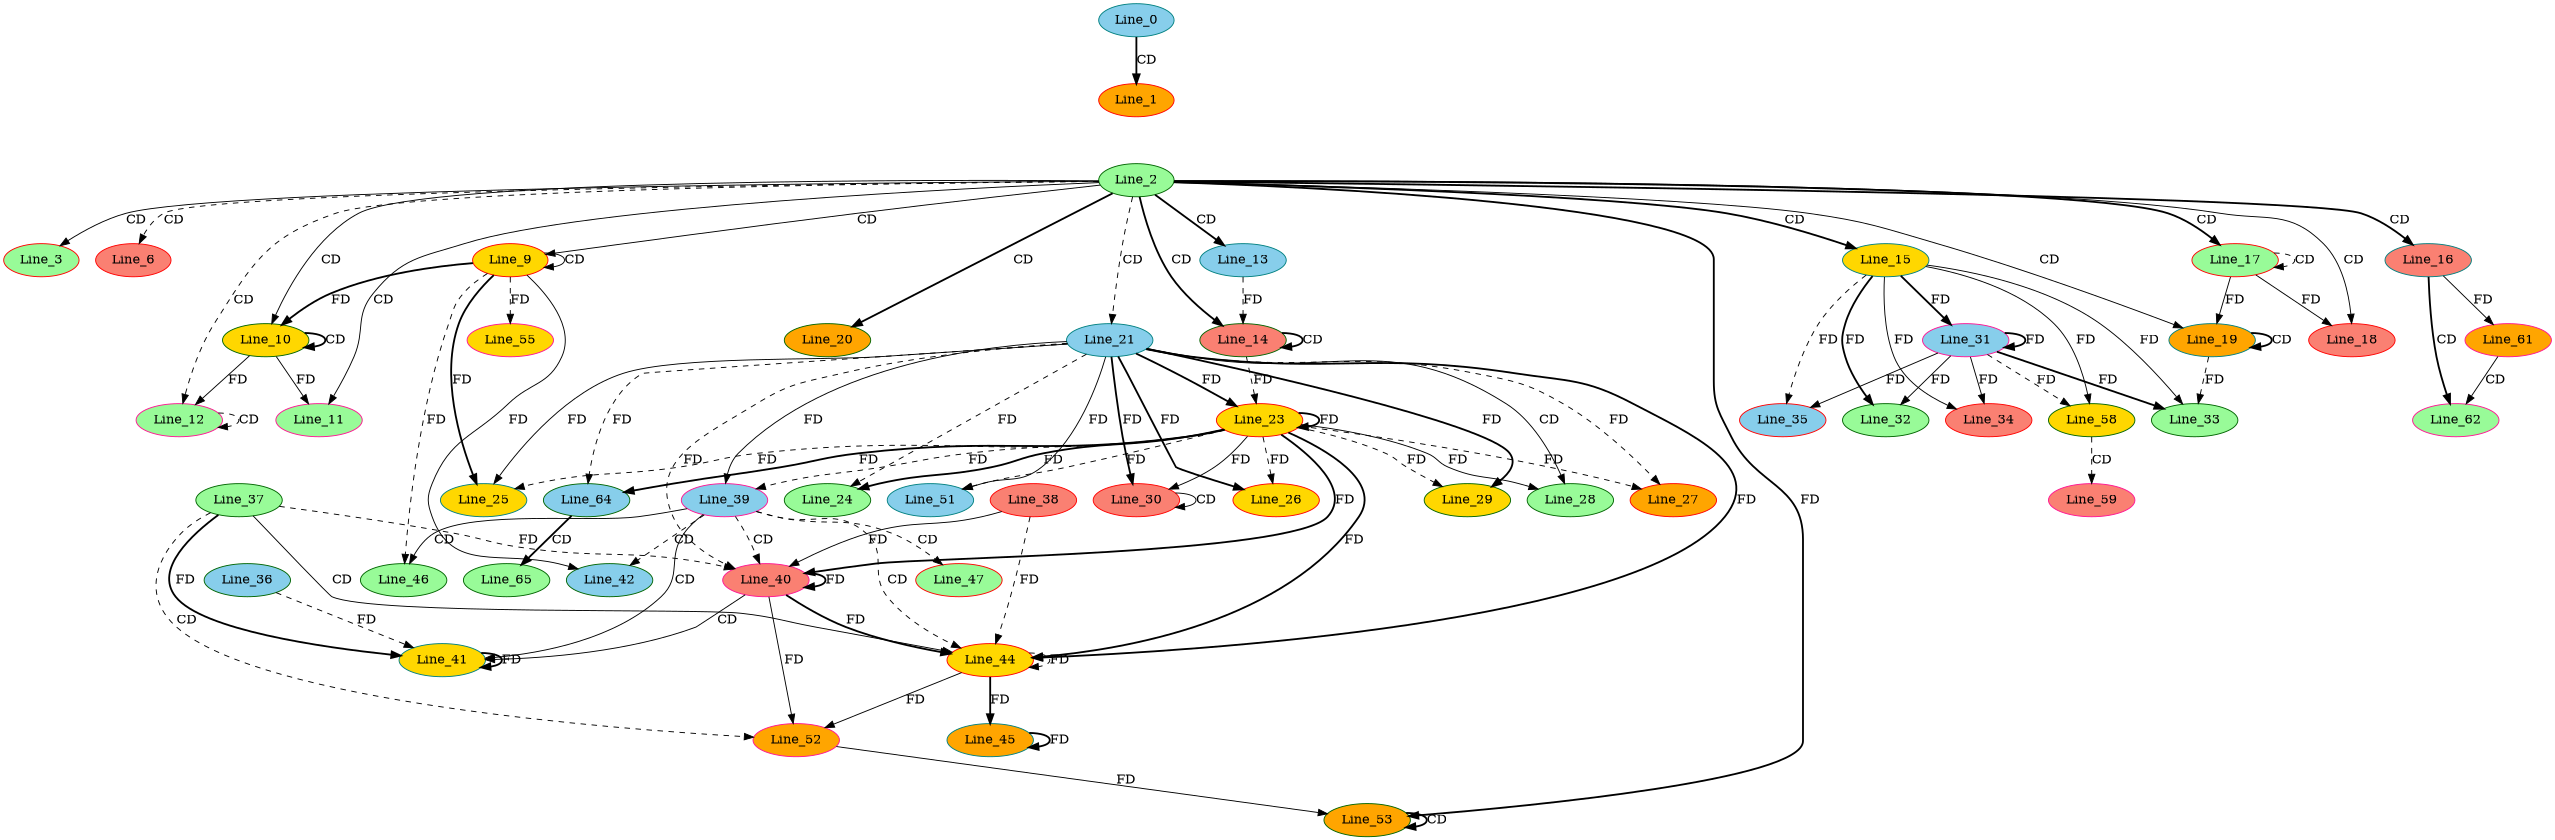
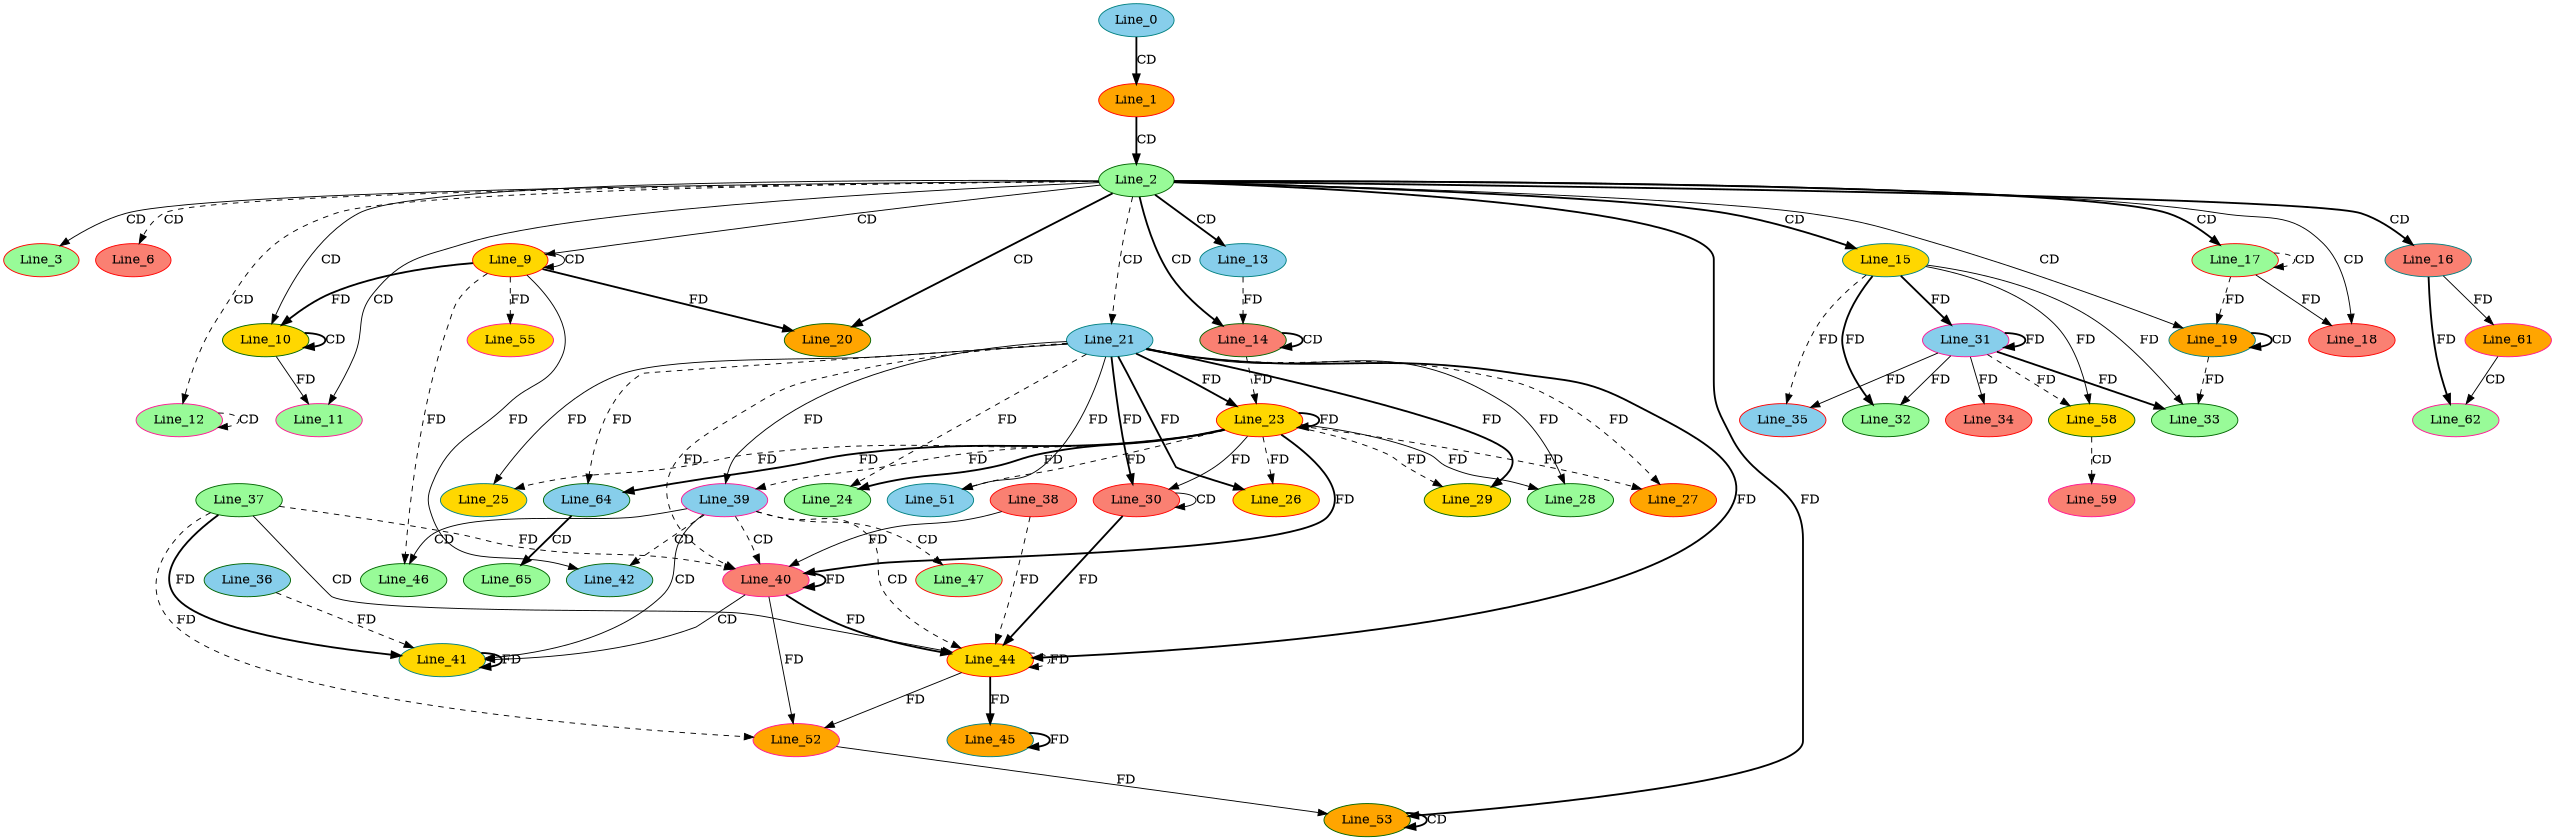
edge "Line_1" -> "Line_2": added, label "CD"
edge "Line_17" -> "Line_19": style solid -> dashed
edge "Line_16" -> "Line_62": label "CD" -> "FD"
edge "Line_15" -> "Line_34": removed, label "FD"
edge "Line_9" -> "Line_25": now "Line_9" -> "Line_20"
edge "Line_10" -> "Line_12": removed, label "FD"
edge "Line_21" -> "Line_28": label "CD" -> "FD"
edge "Line_23" -> "Line_44": now "Line_30" -> "Line_44"
edge "Line_37" -> "Line_52": label "CD" -> "FD"
